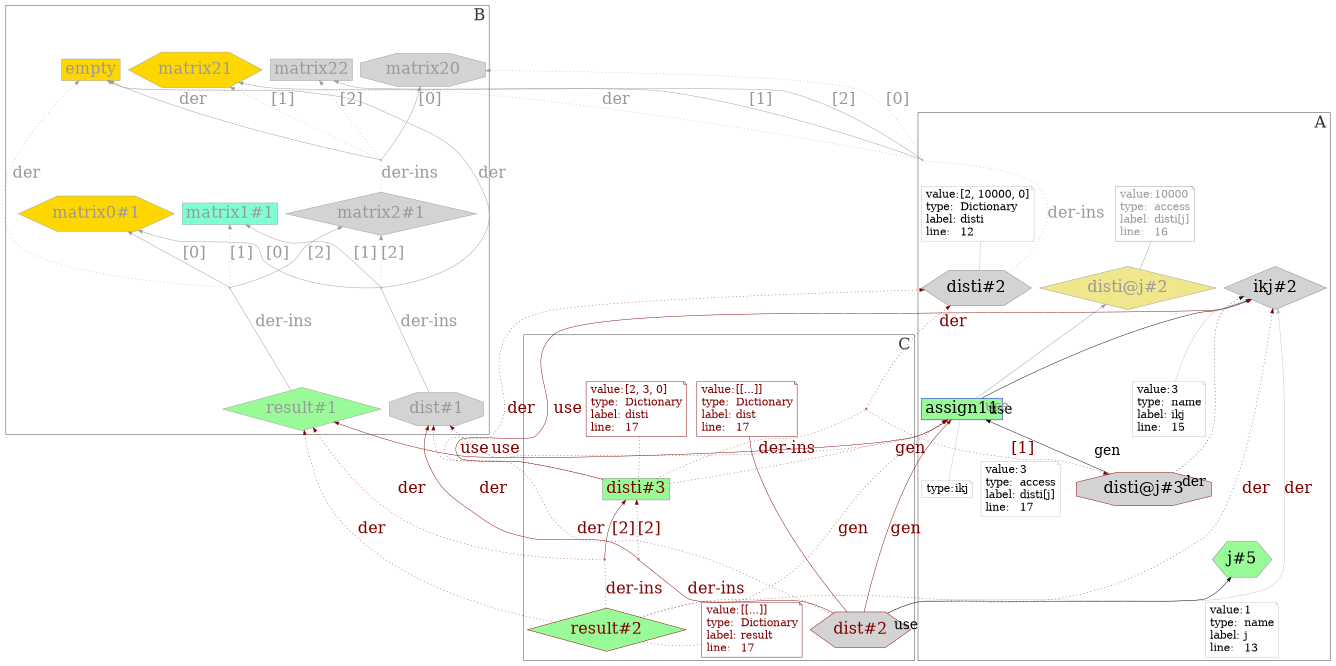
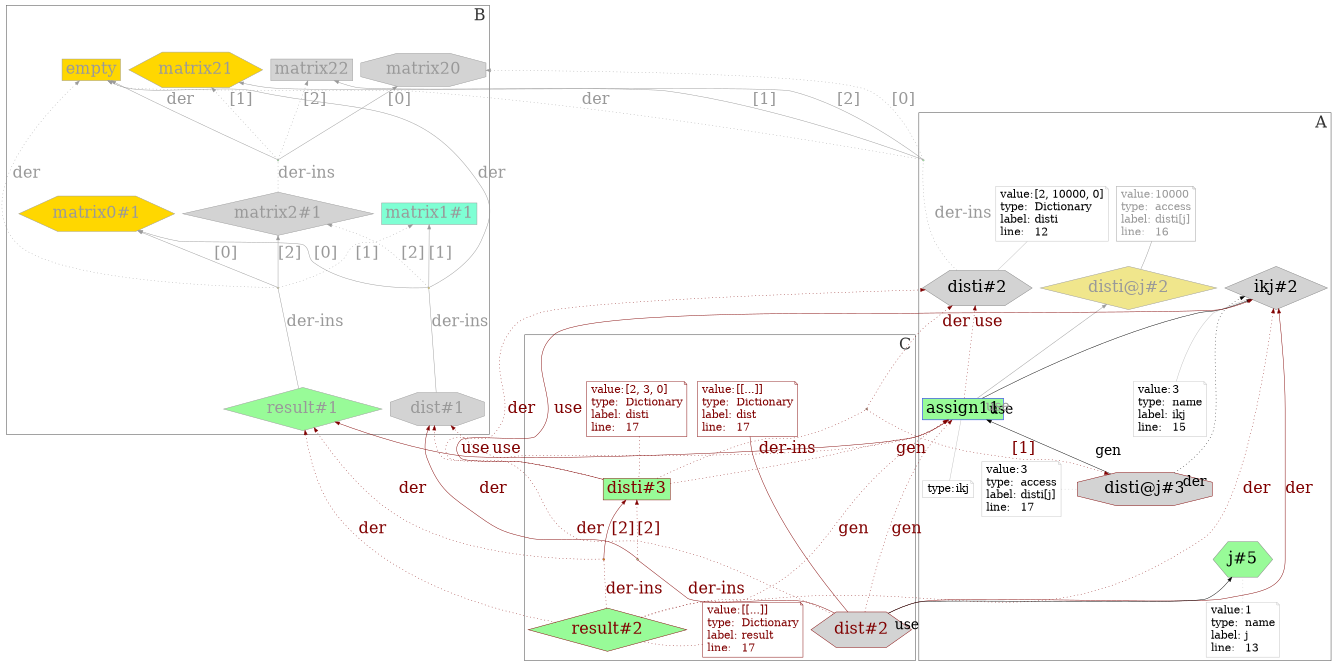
edge "assign11" -> "disti#2": added, label "use"
node "disti#3": color #808080 -> #800000
edge "dist#2" -> "assign11": style solid -> dotted
edge "dist#2" -> "ikj#2": color gray -> #800000
